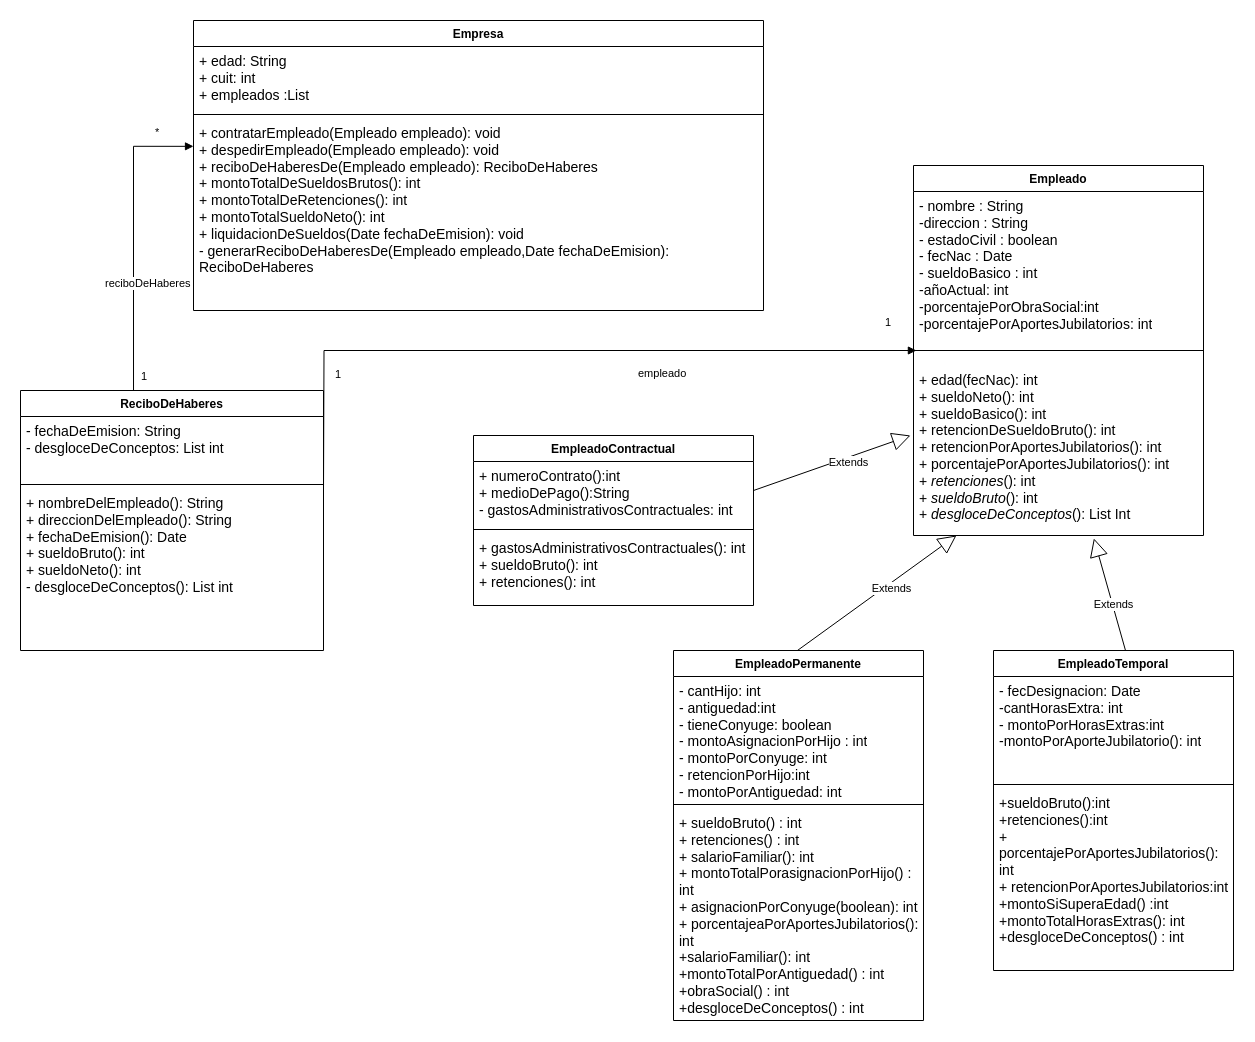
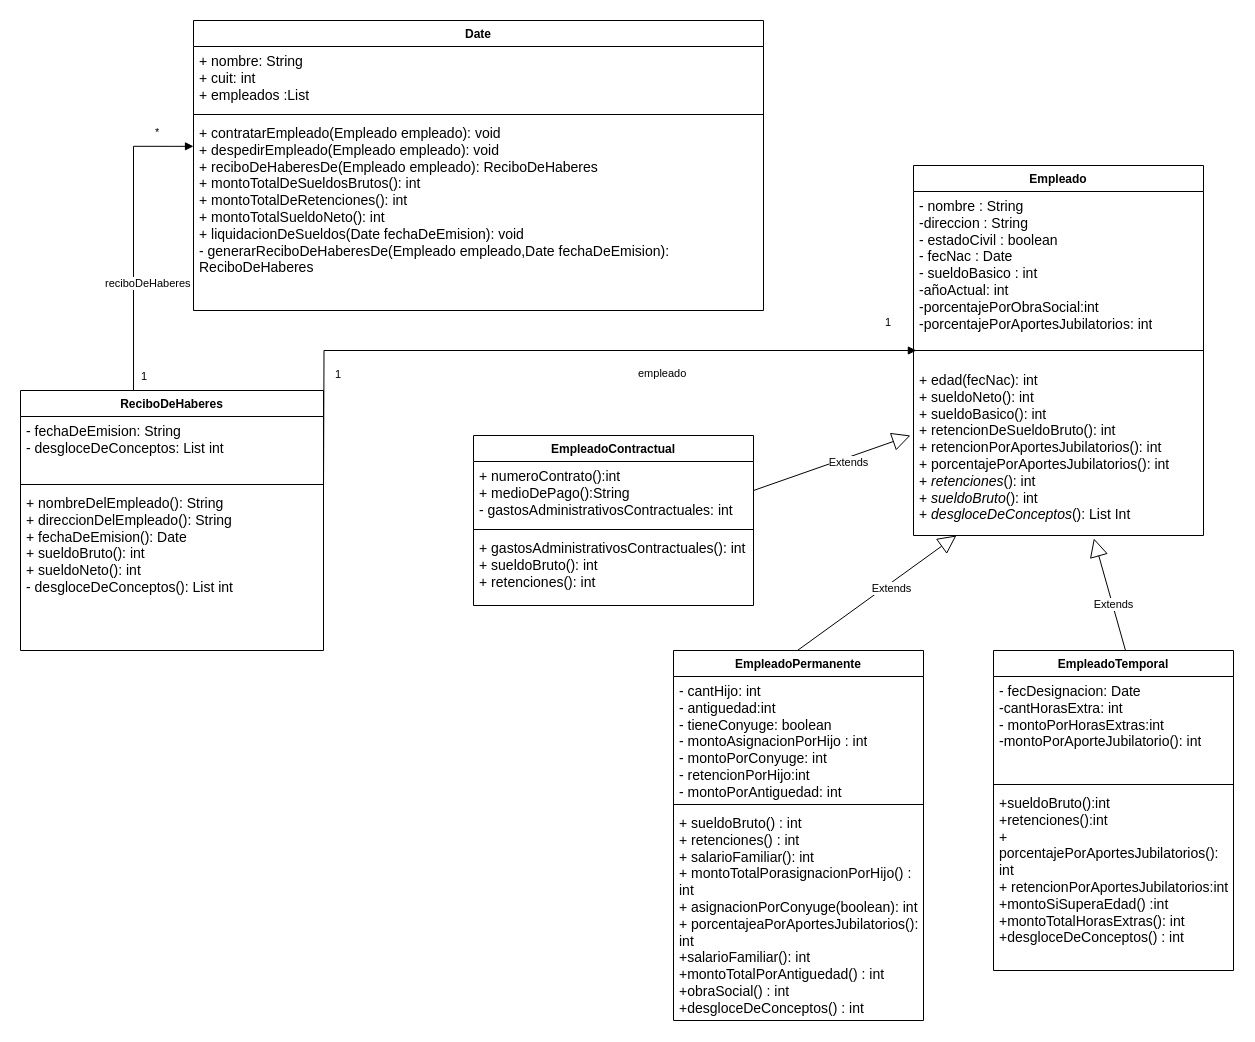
node "Empresa": label "Empresa" -> "Date"
node "+ edad: String + cuit: int + empleados :List": label "+ edad: String + cuit: int + empleados :List" -> "+ nombre: String + cuit: int + empleados :List"
